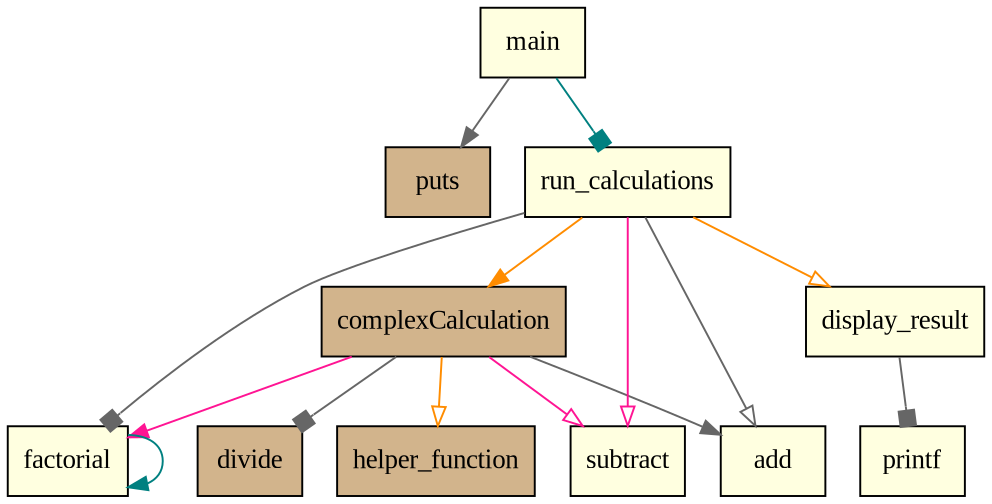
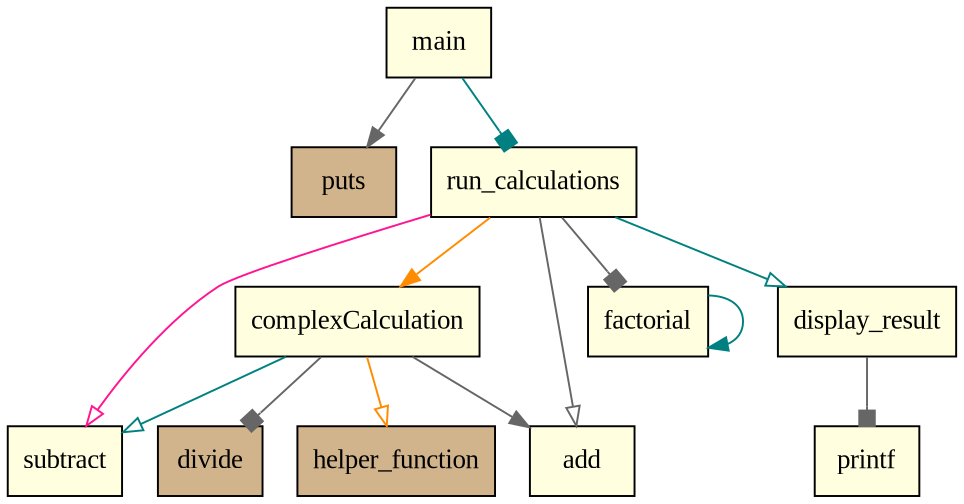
edge "run_calculations" -> "display_result": color darkorange -> teal
node "complexCalculation": fillcolor tan -> lightyellow
edge "complexCalculation" -> "subtract": color deeppink -> teal
edge "complexCalculation" -> "factorial": removed
